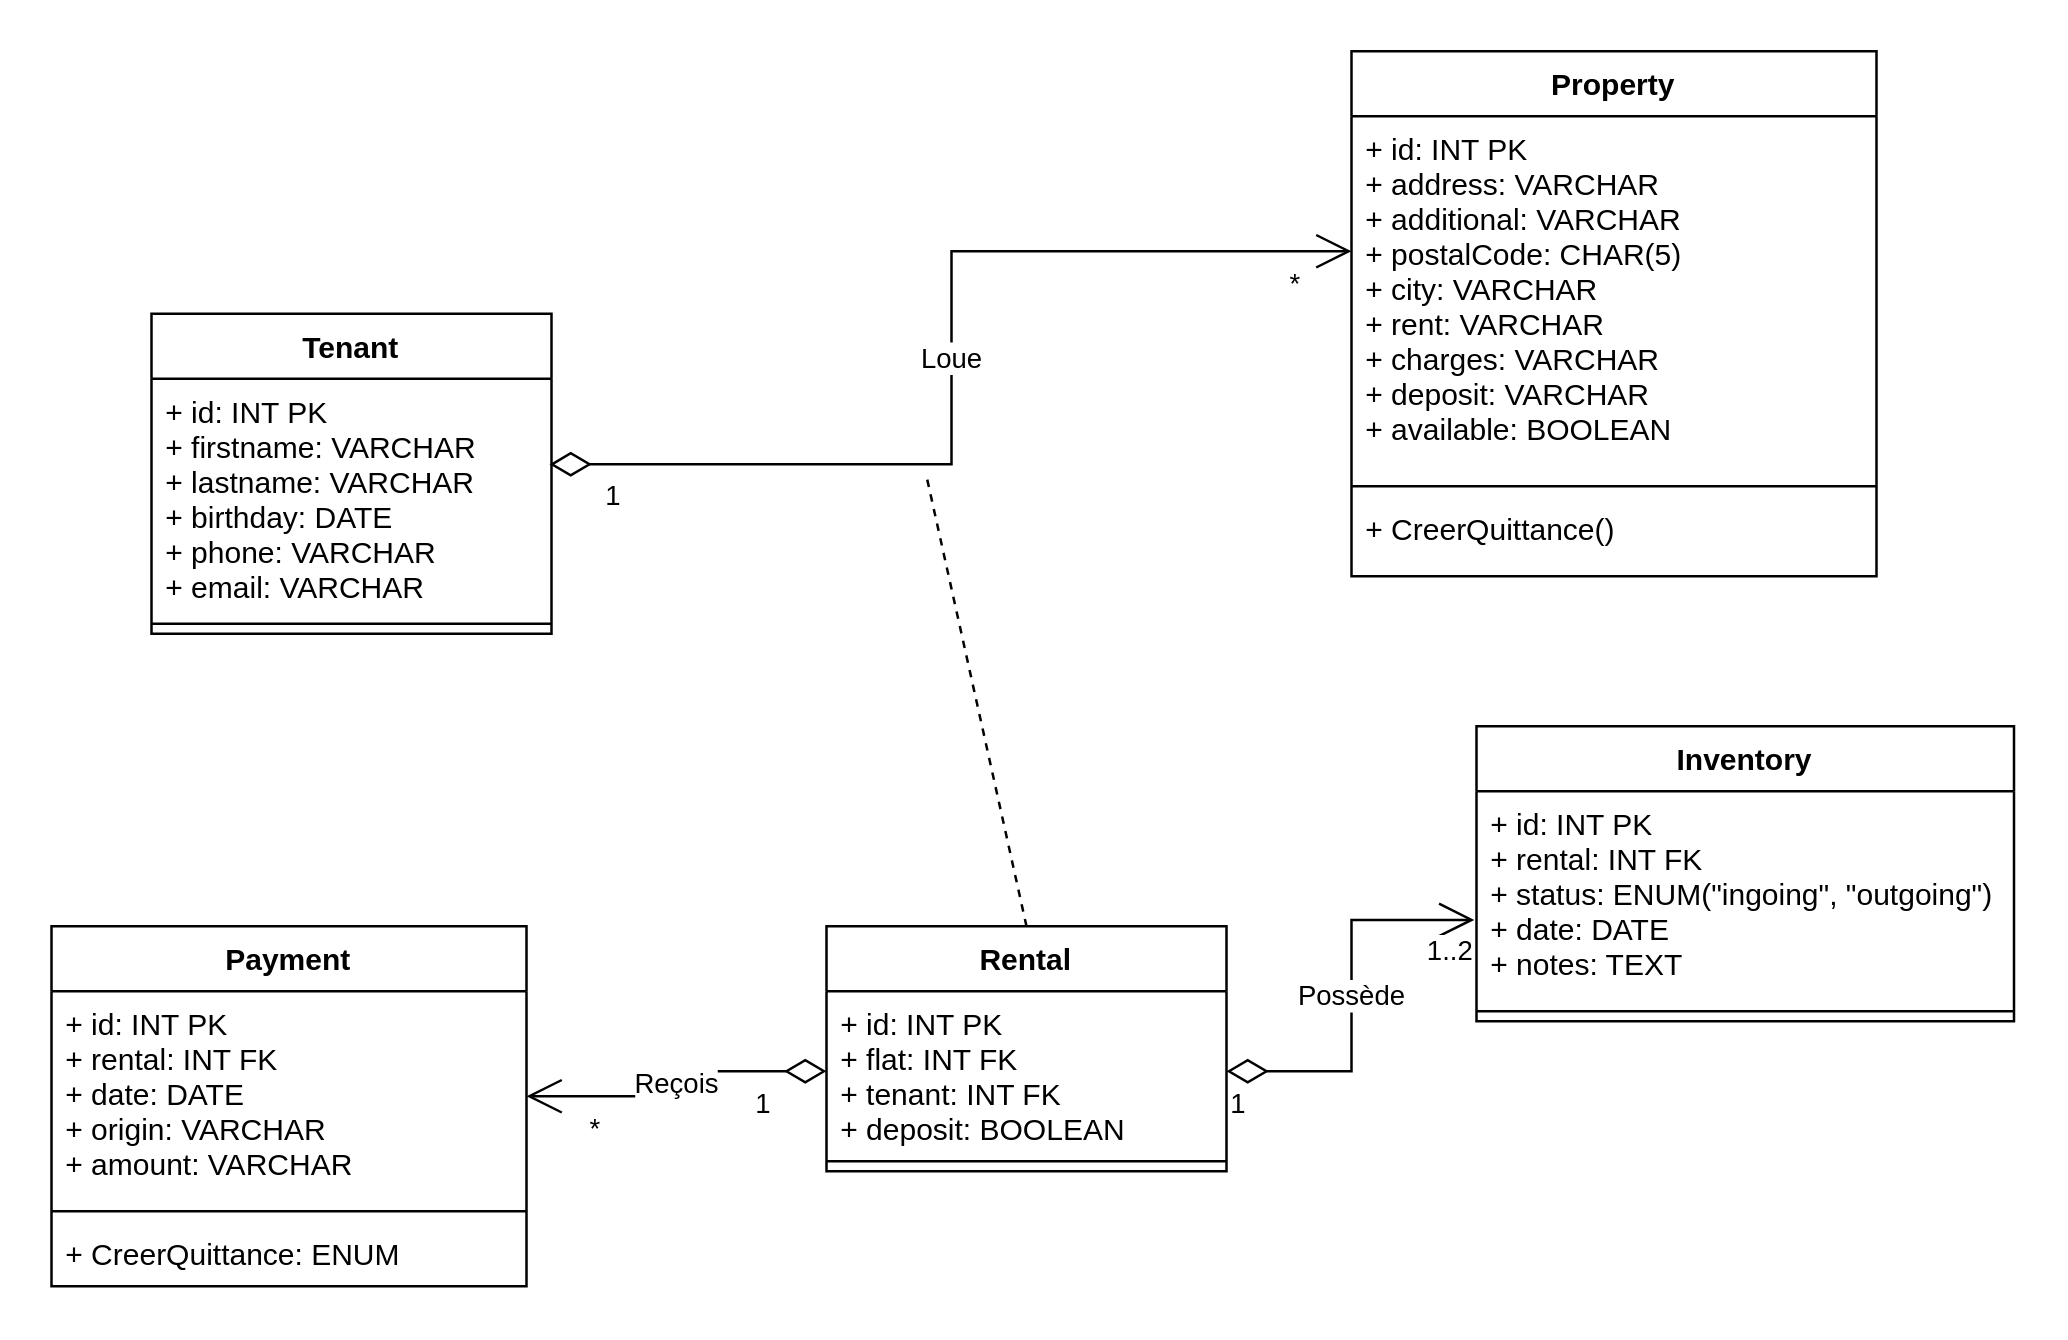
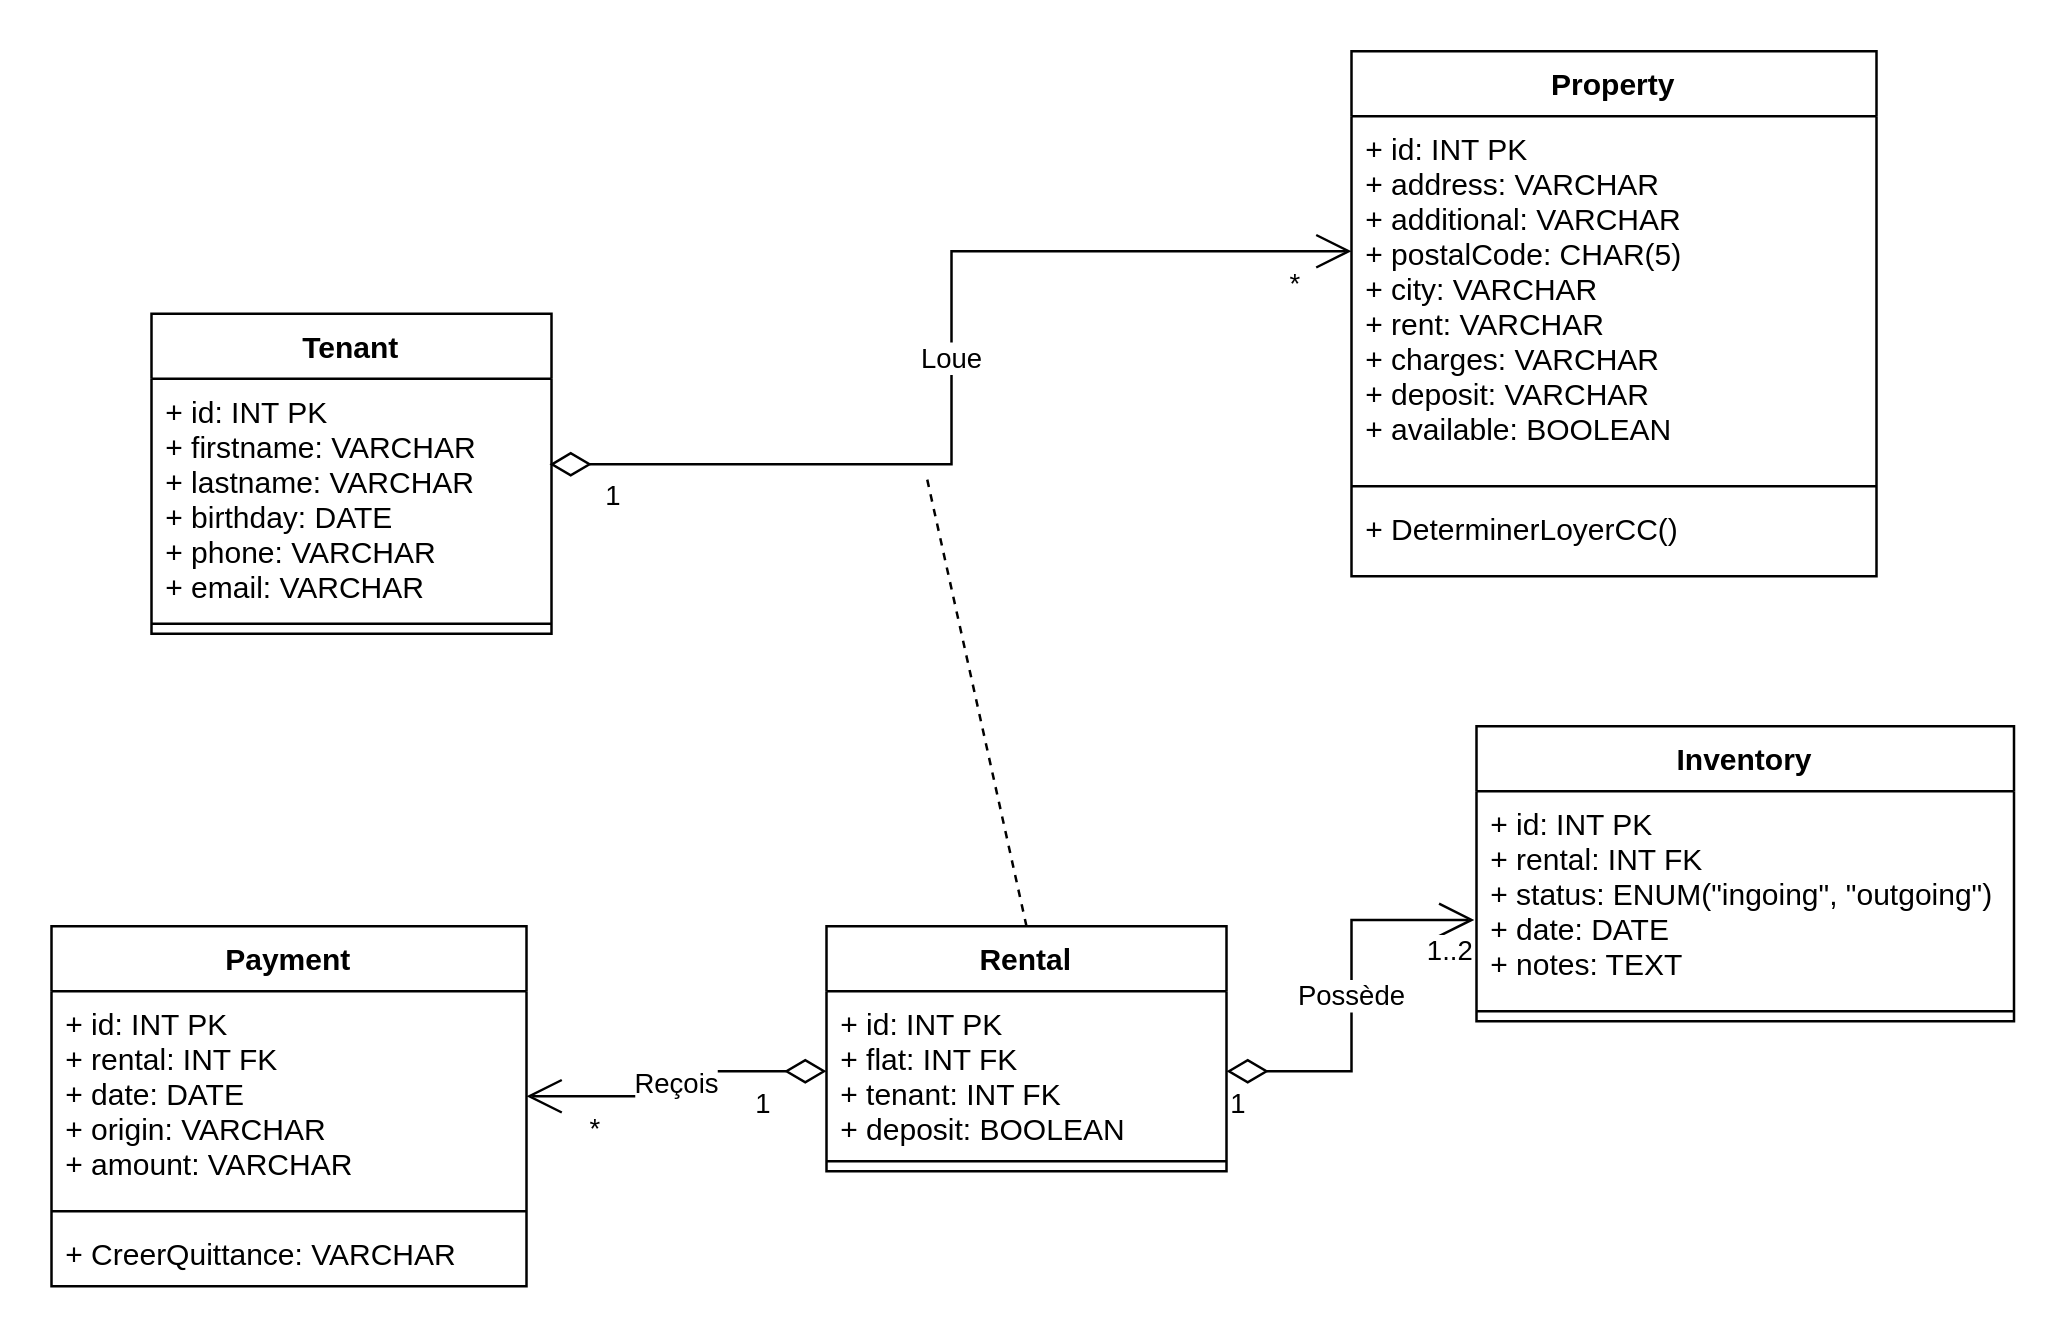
node "+ CreerQuittance()": label "+ CreerQuittance()" -> "+ DeterminerLoyerCC()"
node "+ CreerQuittance: ENUM": label "+ CreerQuittance: ENUM" -> "+ CreerQuittance: VARCHAR"
